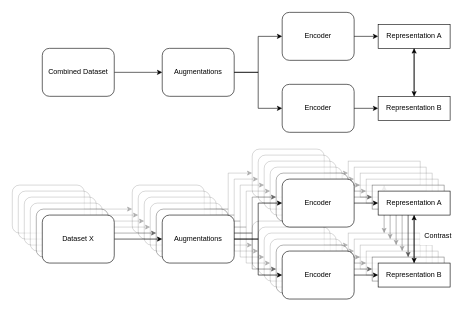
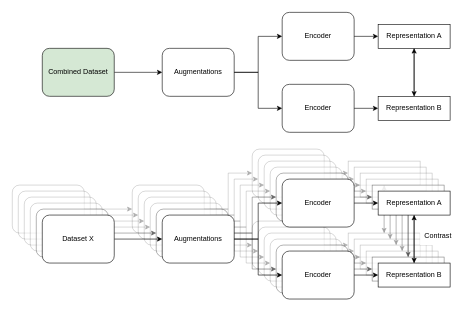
node "Combined Dataset": fillcolor #ffffff -> #d5e8d4
